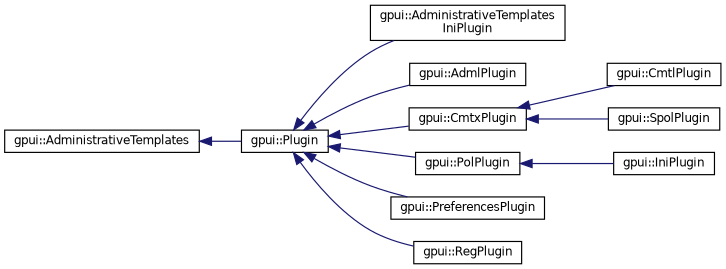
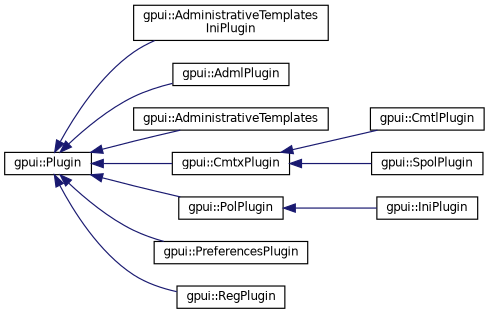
edge "gpui::Plugin" -> "gpui::AdministrativeTemplates": reversed
